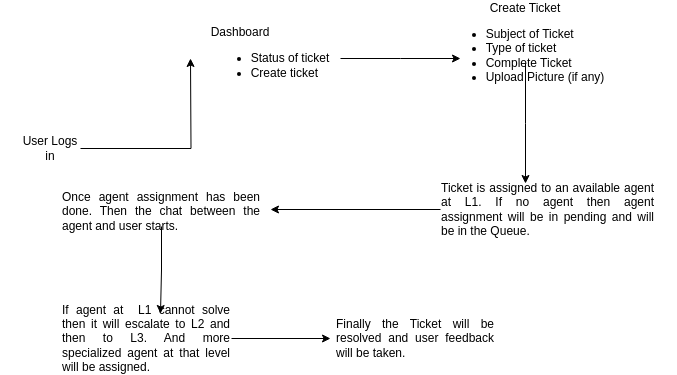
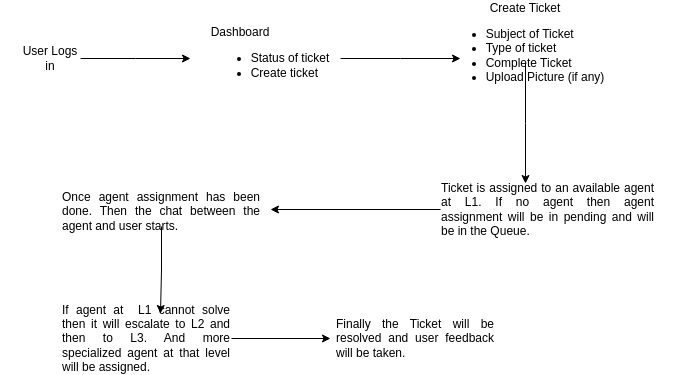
node "User Logs in": moved (51, 149) -> (51, 59)
